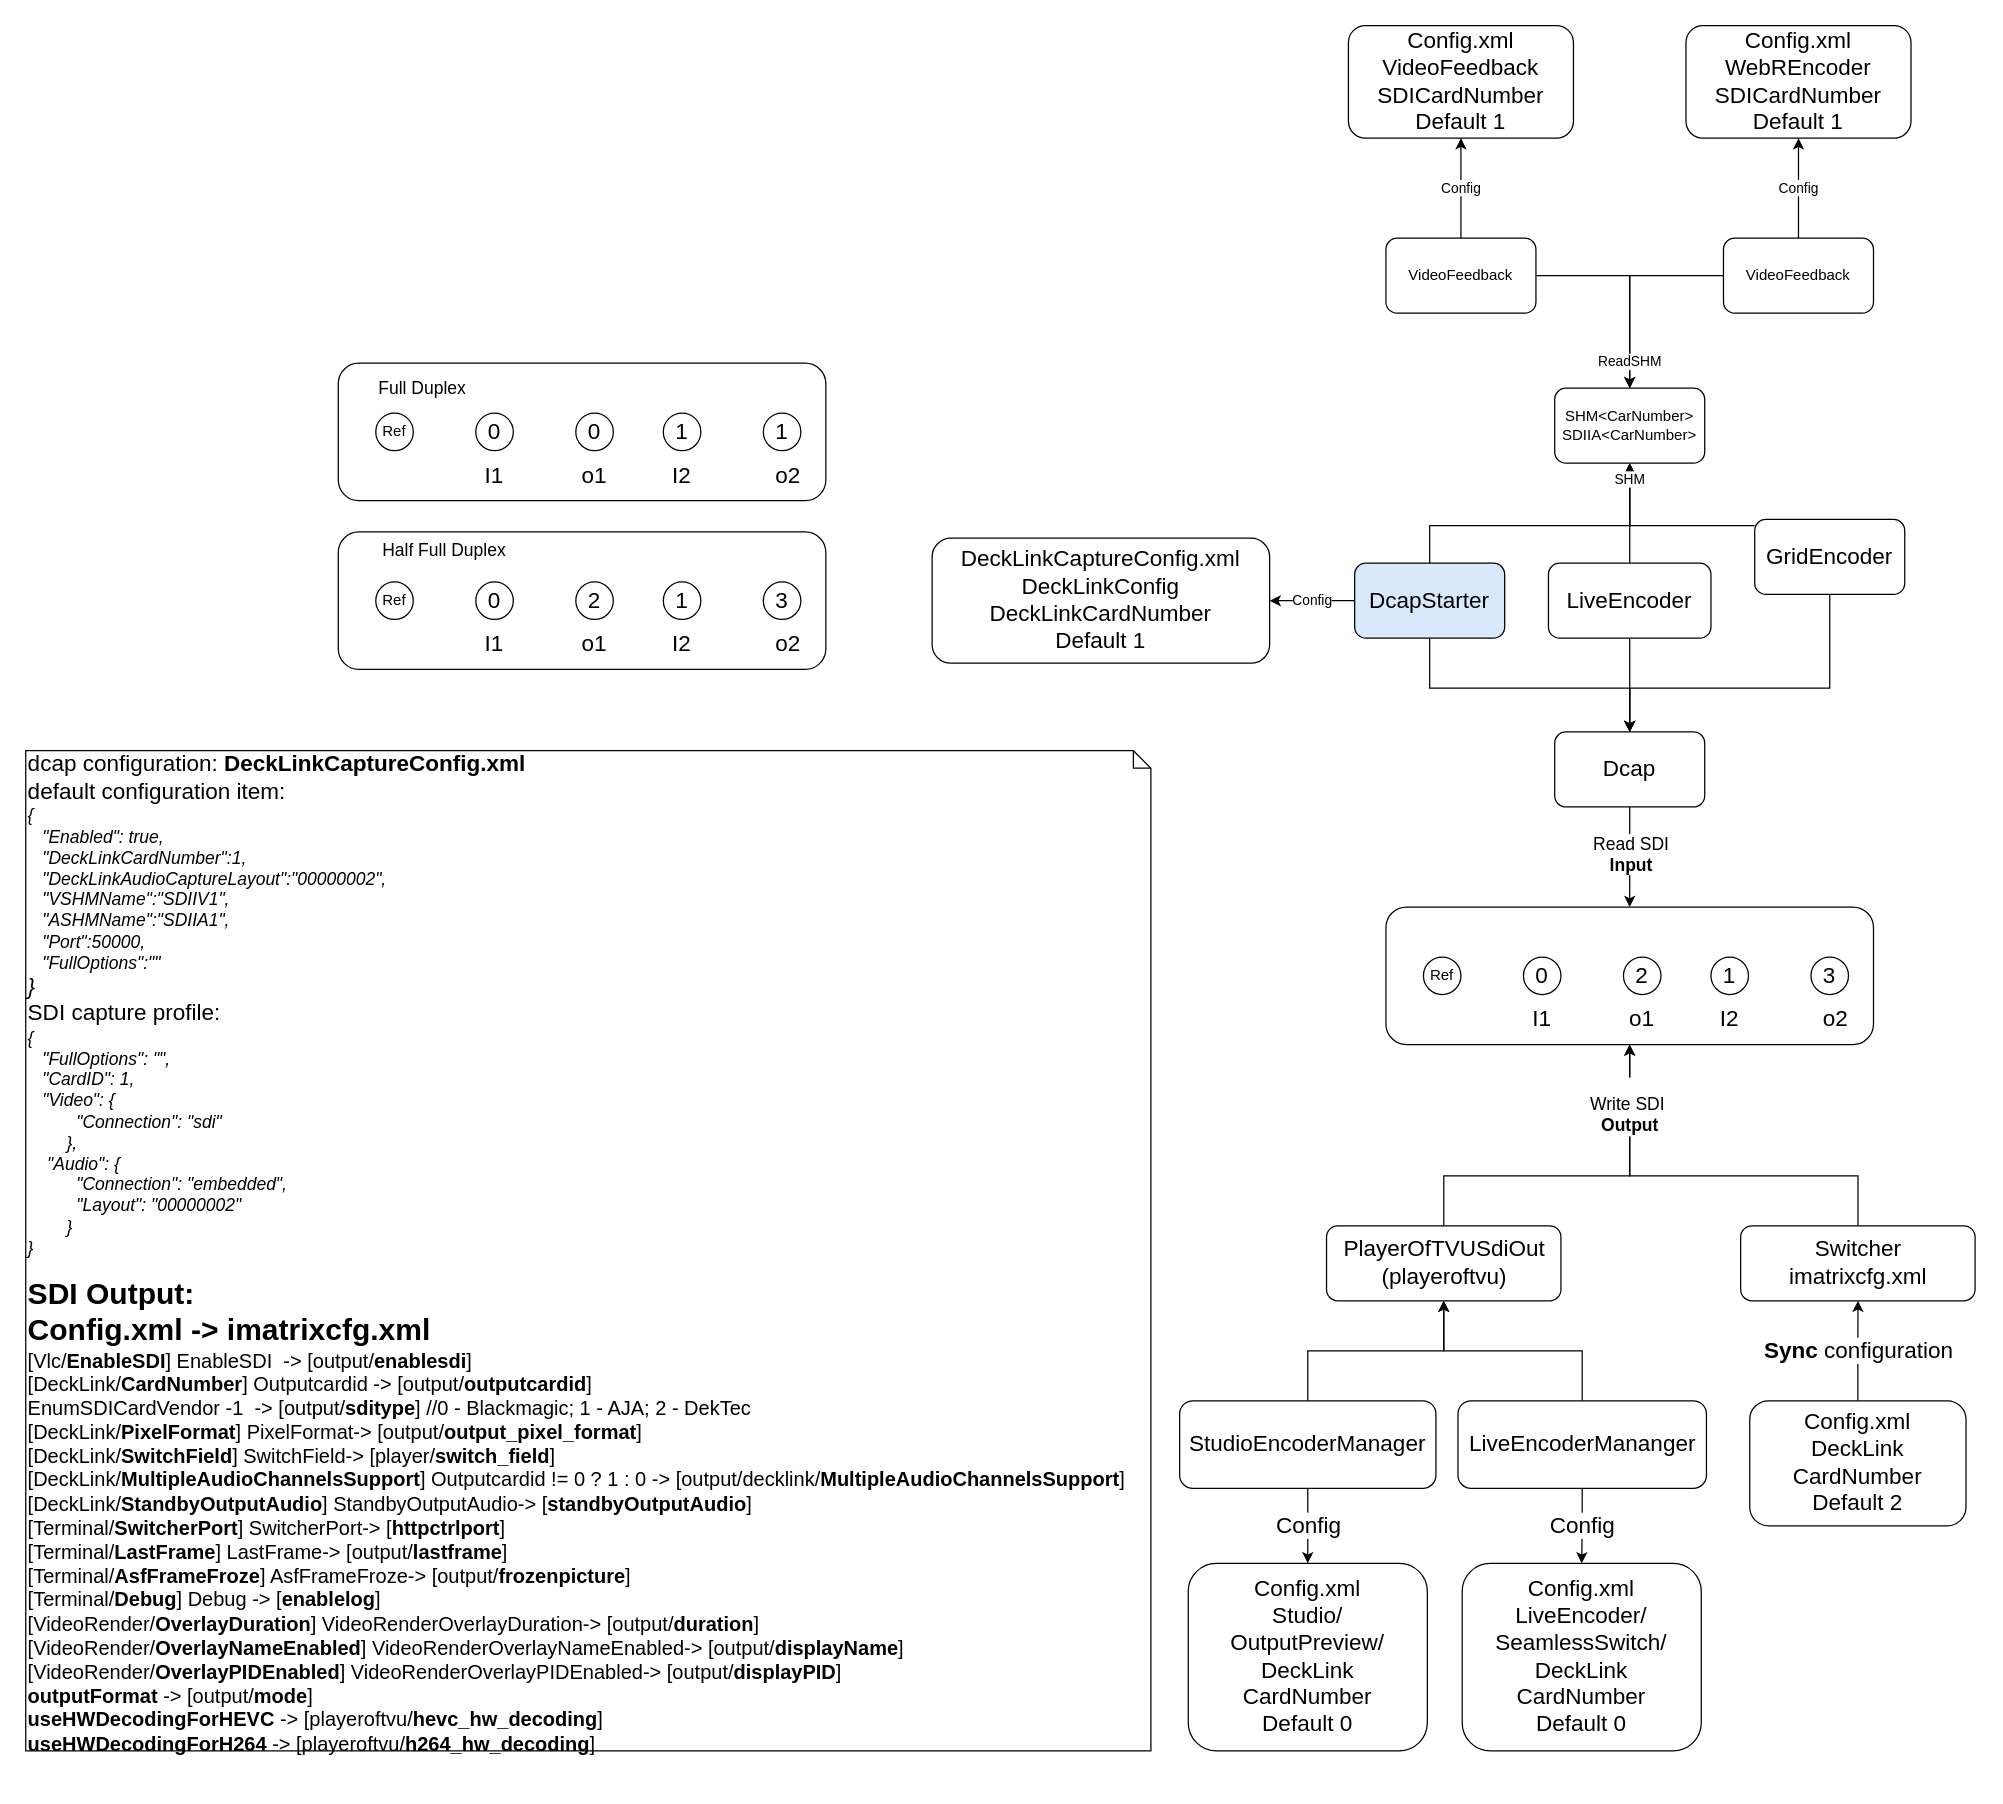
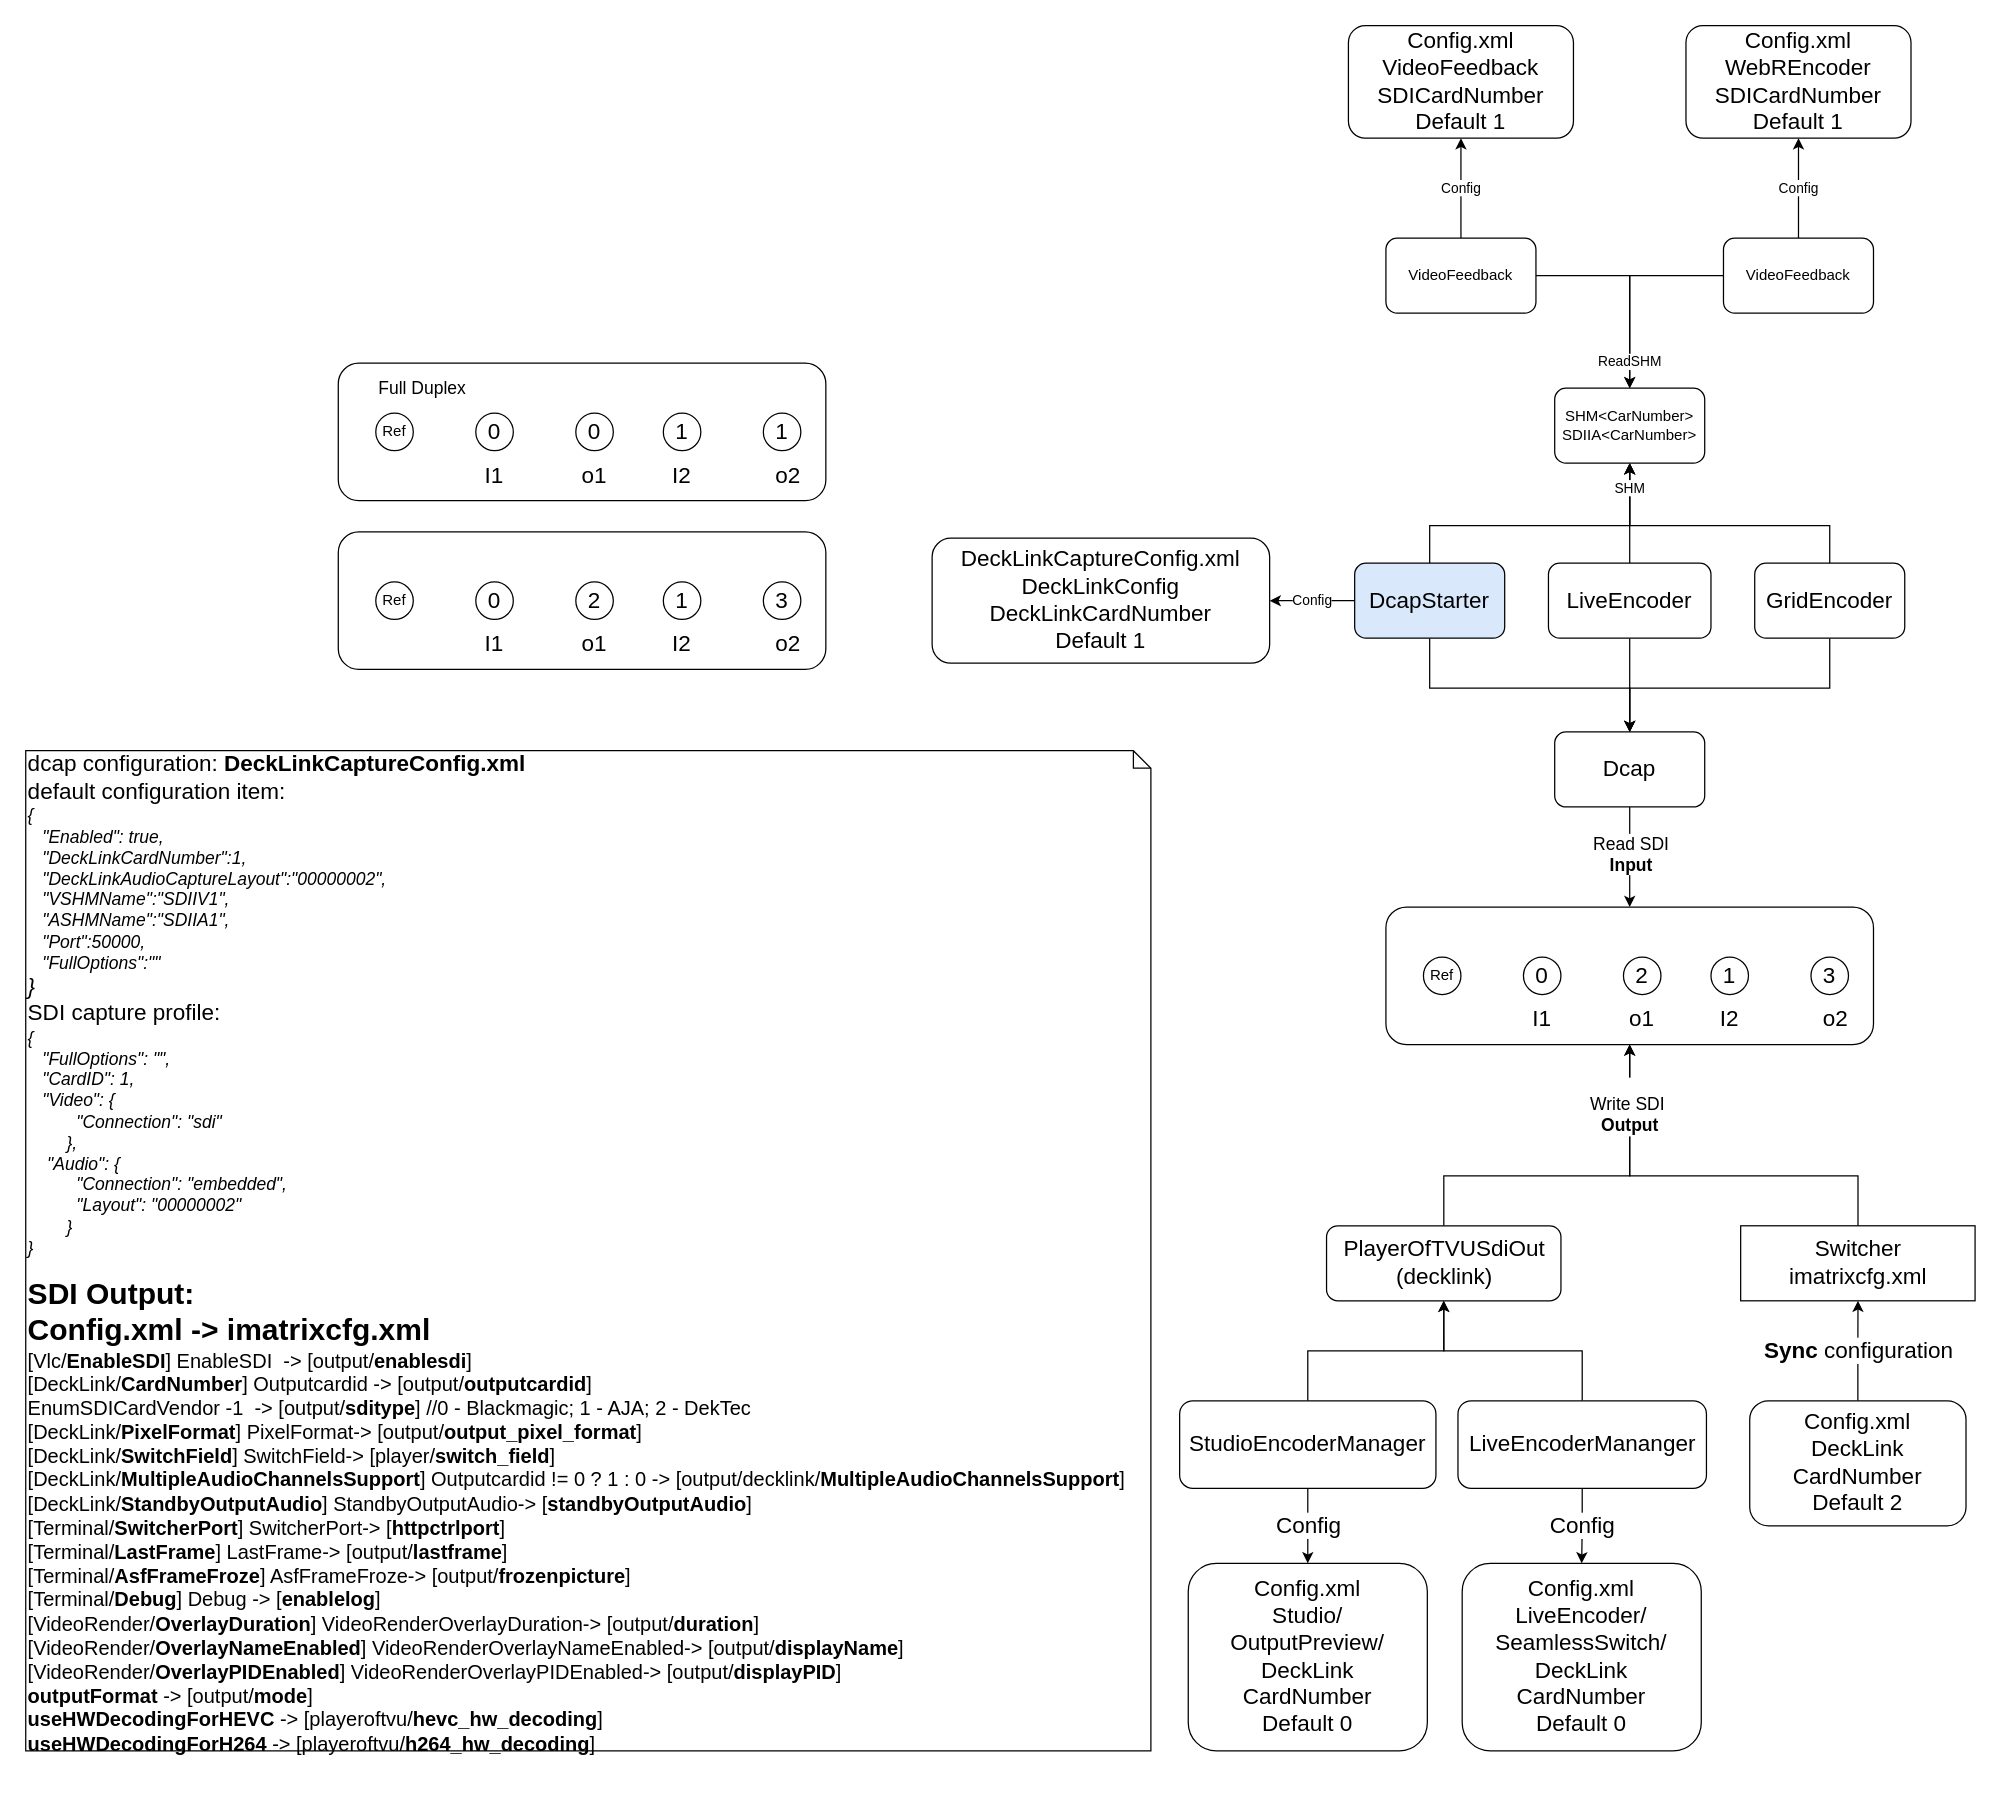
node "Half Full Duplex": removed
node "GridEncoder": moved (1829, 557) -> (1829, 601)
node "PlayerOfTVUSdiOut (playeroftvu)": label "PlayerOfTVUSdiOut (playeroftvu)" -> "PlayerOfTVUSdiOut (decklink)"
node "Switcher imatrixcfg.xml": shape rounded rectangle -> rectangle
